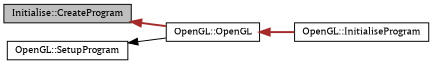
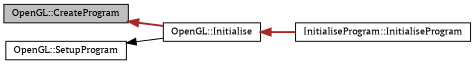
node "Initialise::CreateProgram": label "Initialise::CreateProgram" -> "OpenGL::CreateProgram"
node "OpenGL::OpenGL": label "OpenGL::OpenGL" -> "OpenGL::Initialise"
node "OpenGL::InitialiseProgram": label "OpenGL::InitialiseProgram" -> "InitialiseProgram::InitialiseProgram"
